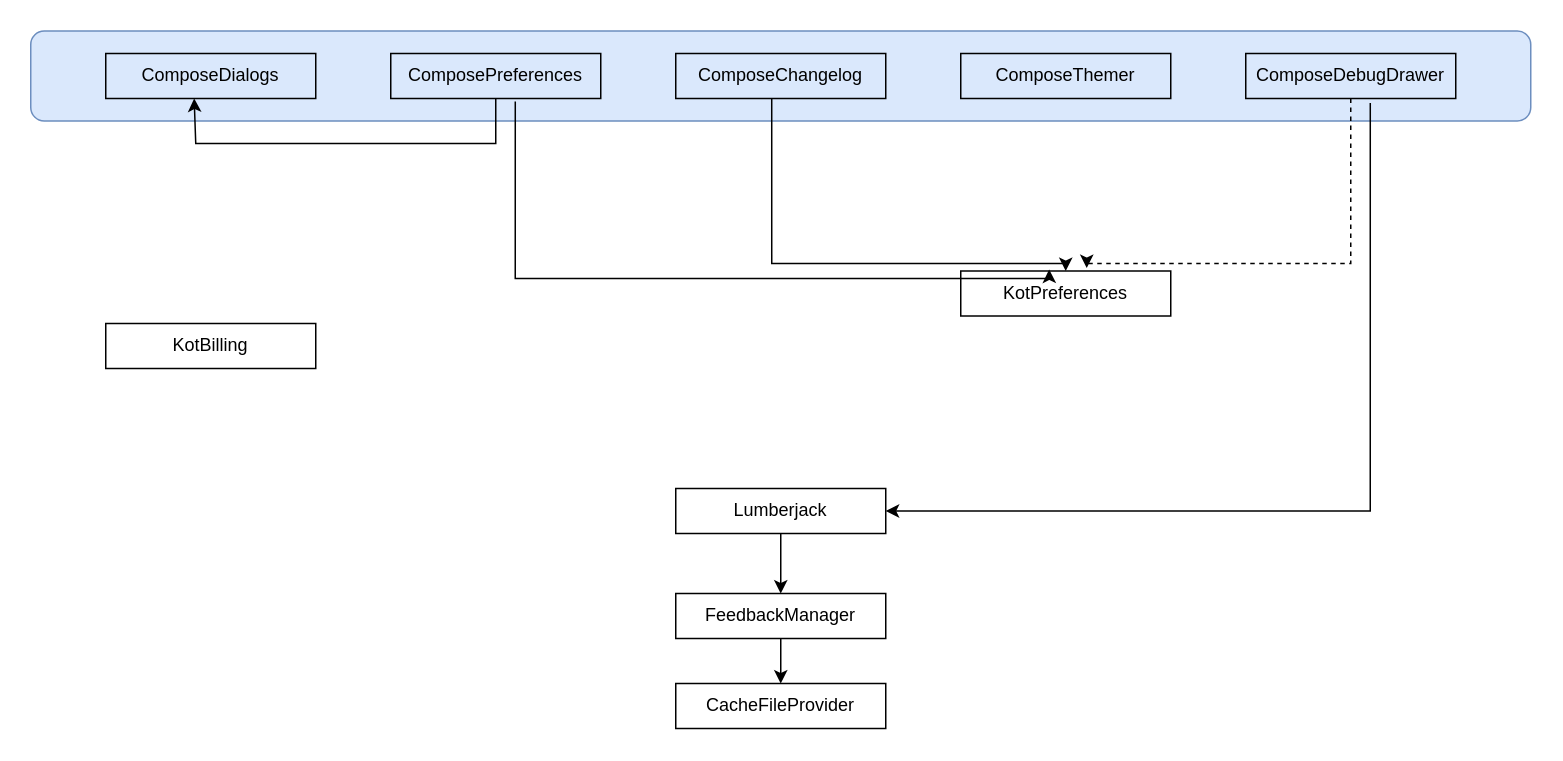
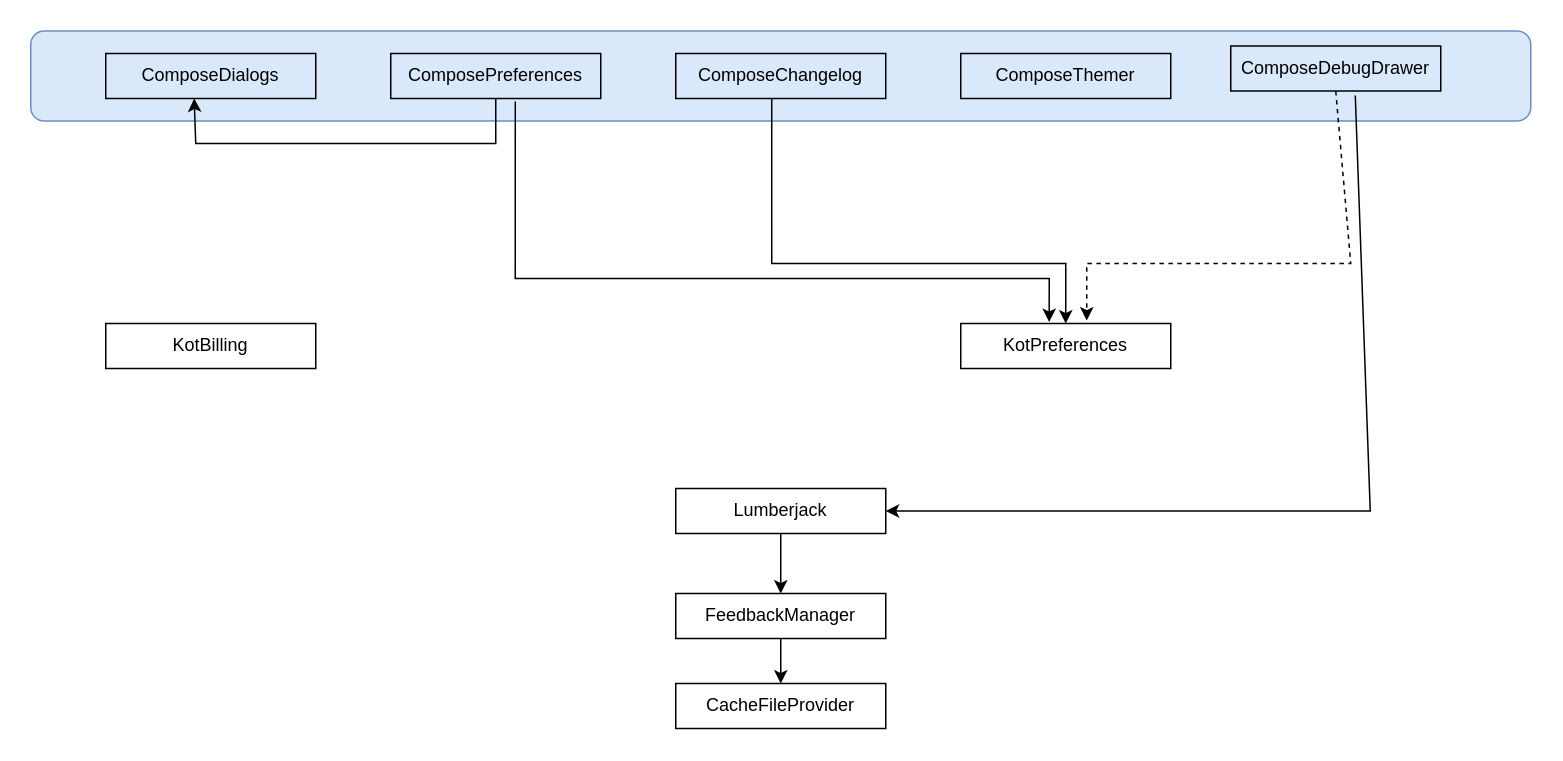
node "ComposeDebugDrawer": moved (1351, 76) -> (1336, 68)
node "KotPreferences": moved (1066, 293) -> (1066, 346)
